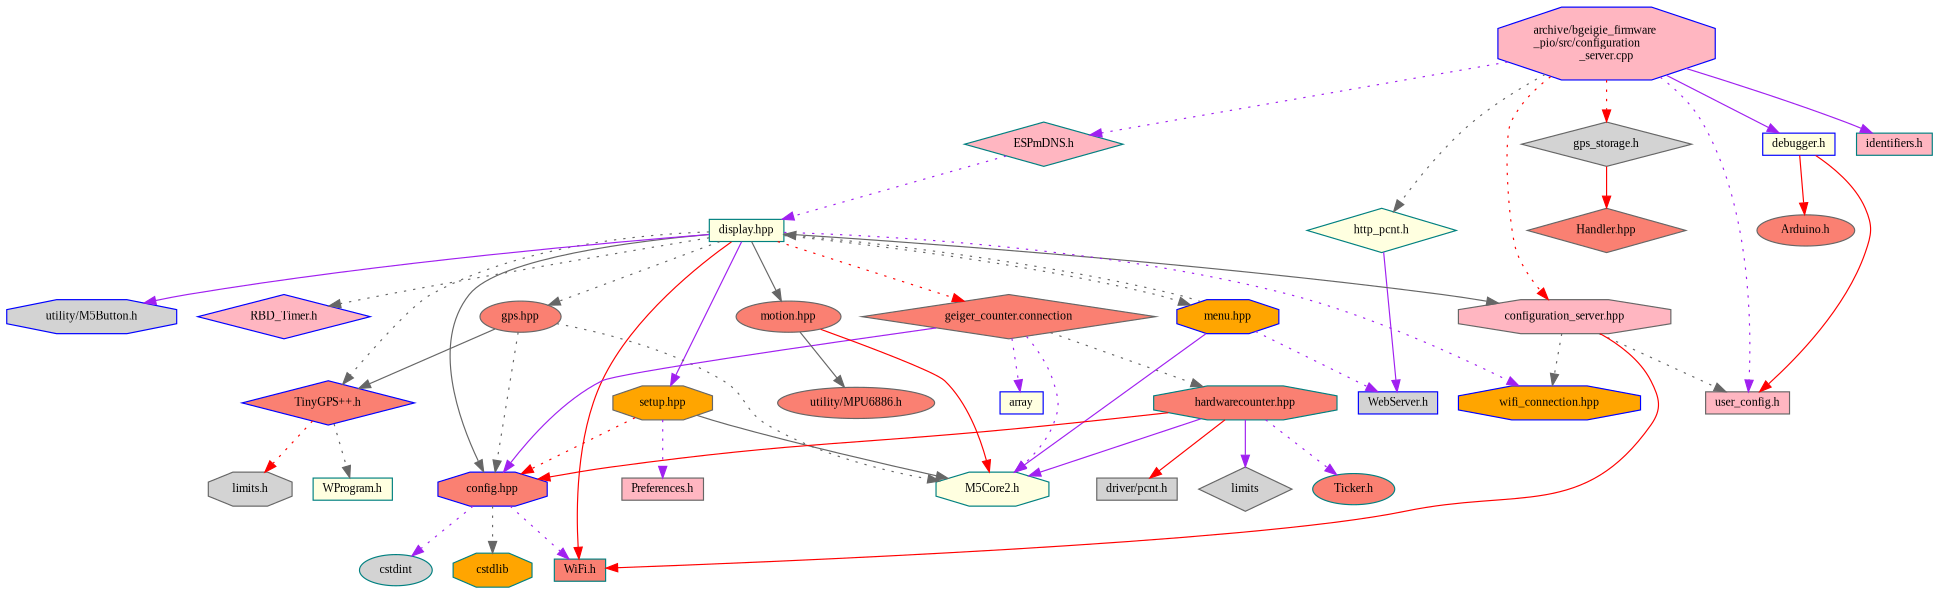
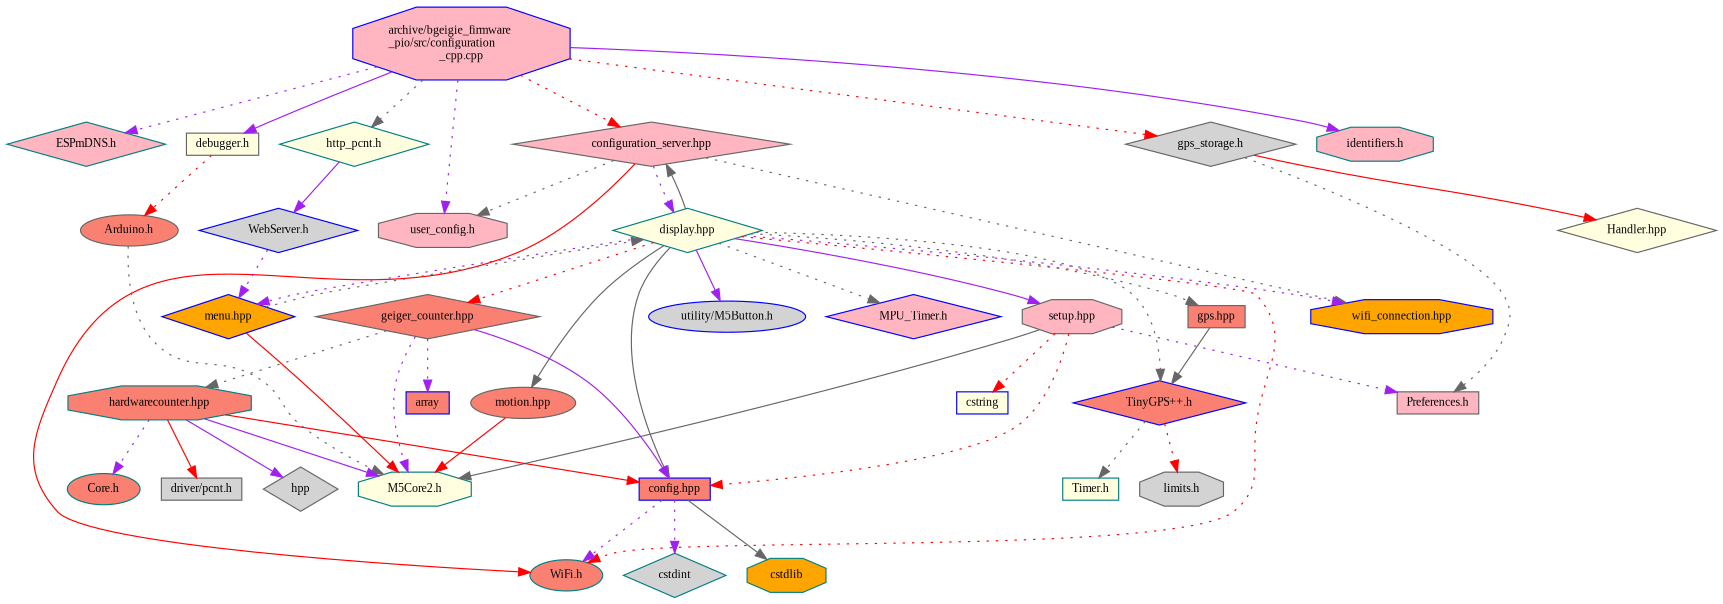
node "archive/bgeigie_firmware _pio/src/configuration _server.cpp": label "archive/bgeigie_firmware _pio/src/configuration _server.cpp" -> "archive/bgeigie_firmware _pio/src/configuration _cpp.cpp"
node "debugger.h": color blue -> gray40
node "identifiers.h": shape box -> octagon
edge "debugger.h" -> "Arduino.h": style solid -> dotted
edge "ESPmDNS.h" -> "display.hpp": now "configuration_server.hpp" -> "display.hpp"
node "display.hpp": shape box -> diamond
node "Handler.hpp": fillcolor salmon -> lightyellow
edge "gps_storage.h" -> "Preferences.h": added
edge "display.hpp" -> "menu.hpp": color gray40 -> purple
edge "debugger.h" -> "user_config.h": removed
node "utility/M5Button.h": shape octagon -> ellipse
node "RBD_Timer.h": label "RBD_Timer.h" -> "MPU_Timer.h"
node "gps.hpp": shape ellipse -> box
node "geiger_counter.connection": label "geiger_counter.connection" -> "geiger_counter.hpp"
node "menu.hpp": shape octagon -> diamond
node "configuration_server.hpp": shape octagon -> diamond
edge "menu.hpp" -> "WebServer.h": reversed
edge "display.hpp" -> "WiFi.h": style solid -> dotted
edge "gps.hpp" -> "config.hpp": removed
edge "menu.hpp" -> "M5Core2.h": color purple -> red
edge "gps.hpp" -> "M5Core2.h": now "Arduino.h" -> "M5Core2.h"
node "setup.hpp": fillcolor orange -> lightpink
node "utility/MPU6886.h": removed
node "cstring": added
node "array": fillcolor lightyellow -> salmon
node "WebServer.h": shape box -> diamond
node "user_config.h": shape box -> octagon
node "WProgram.h": label "WProgram.h" -> "Timer.h"
node "config.hpp": shape octagon -> box
node "limits": label "limits" -> "hpp"
node "Ticker.h": label "Ticker.h" -> "Core.h"
edge "config.hpp" -> "cstdlib": style dotted -> solid
node "cstdint": shape ellipse -> diamond
node "WiFi.h": shape box -> ellipse
